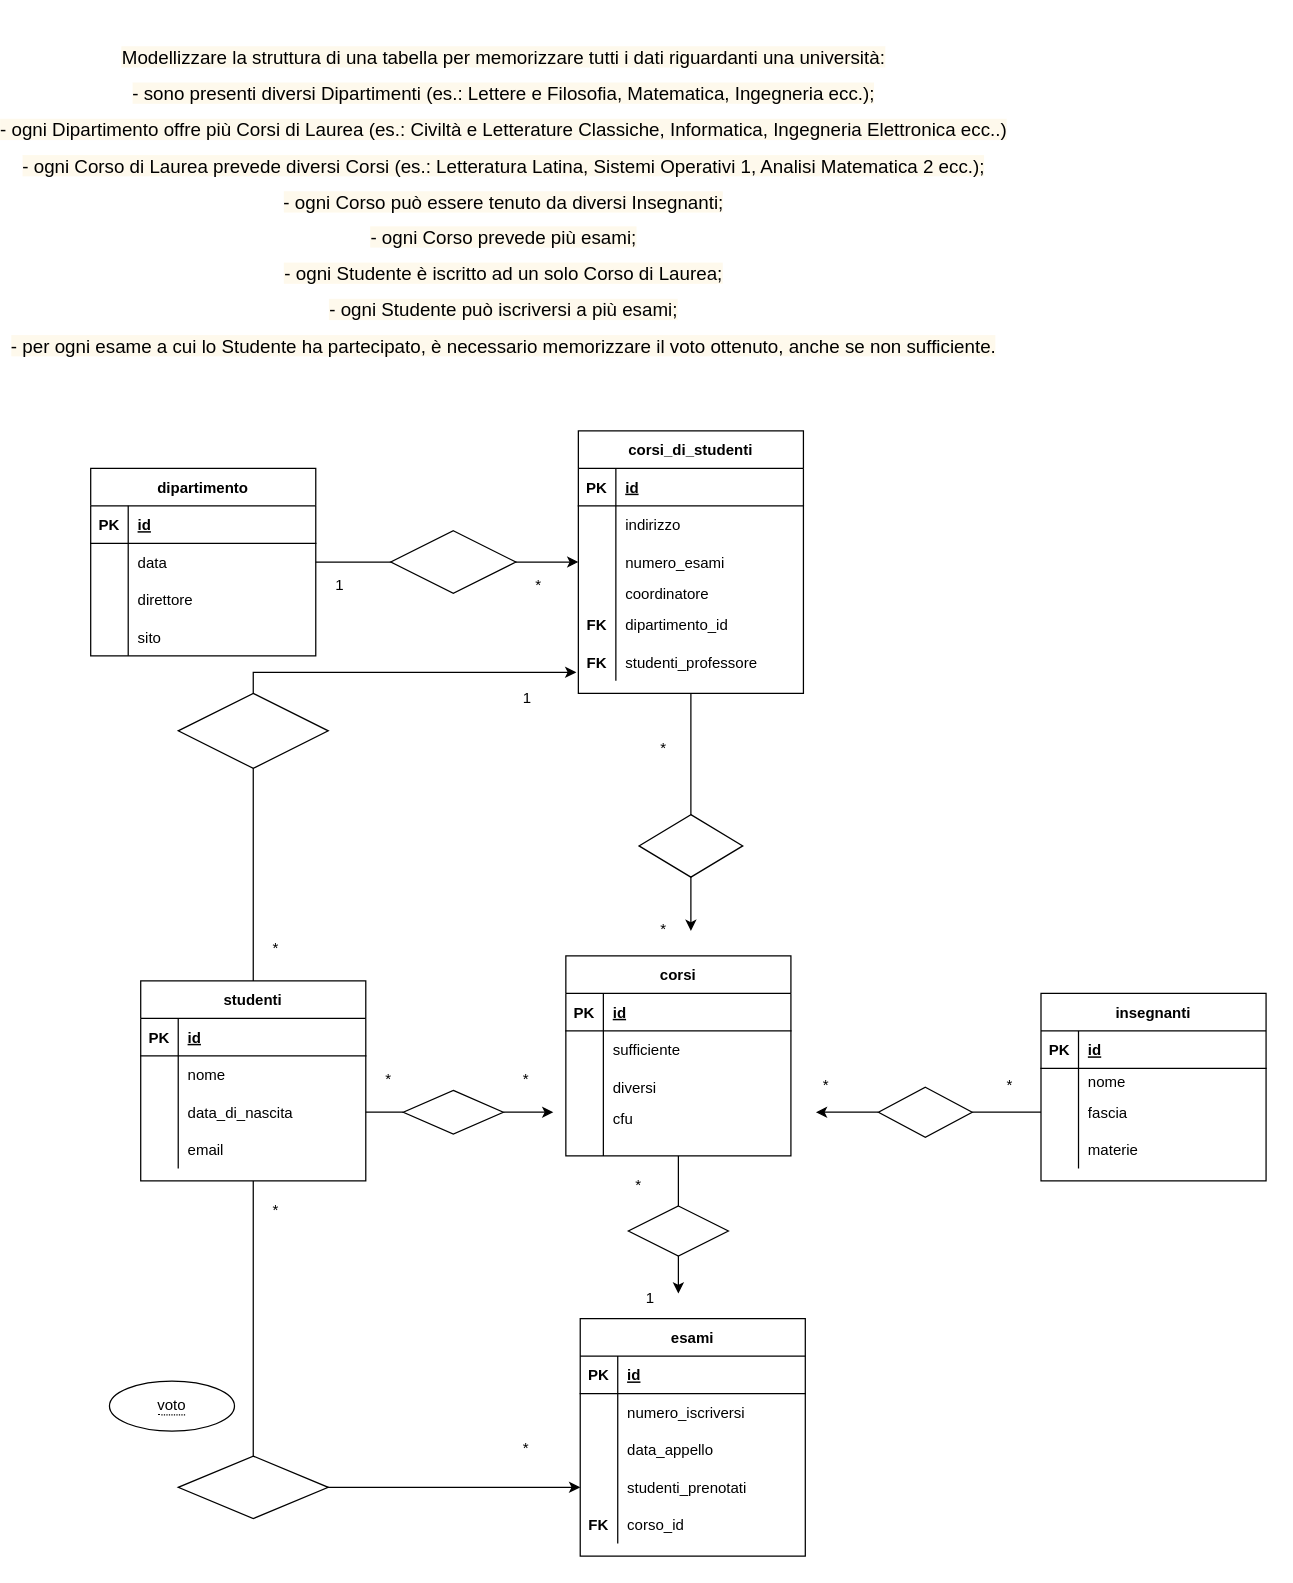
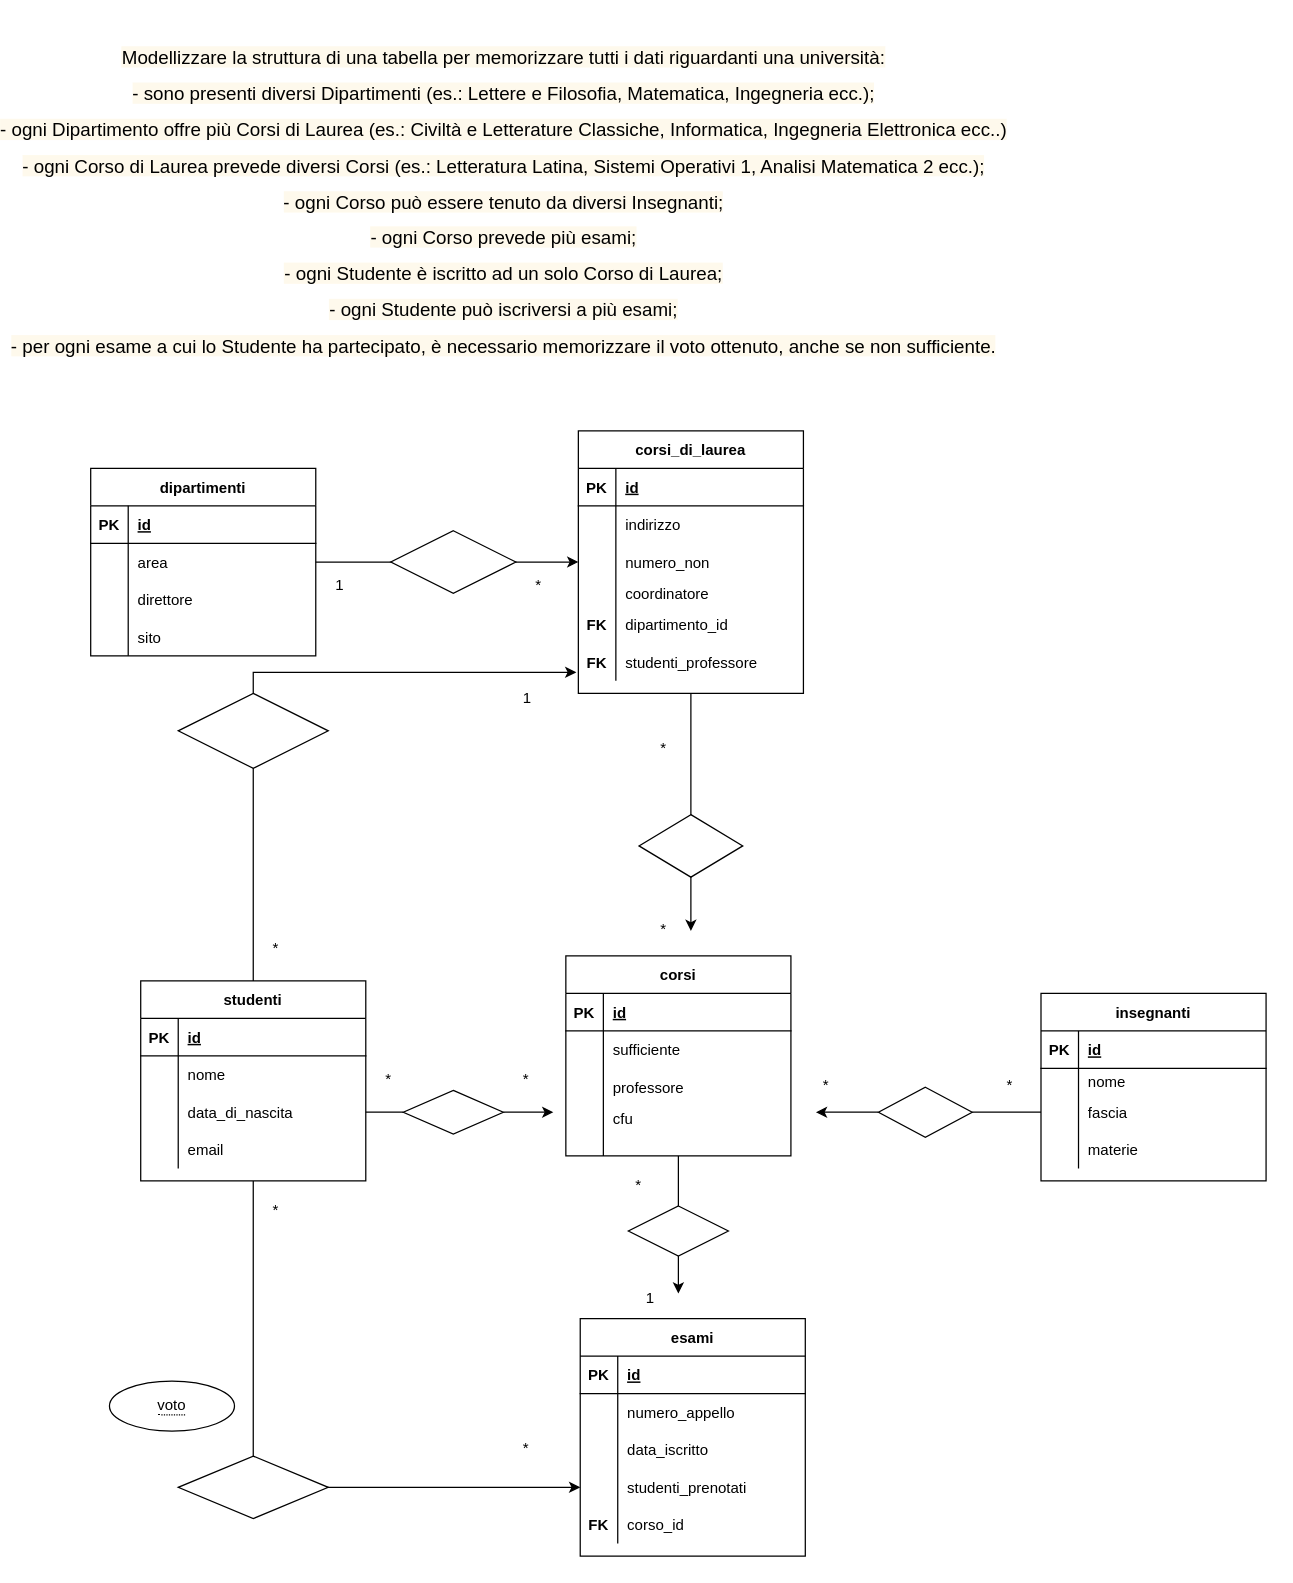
node "corsi_di_studenti": label "corsi_di_studenti" -> "corsi_di_laurea"
node "dipartimento": label "dipartimento" -> "dipartimenti"
node "data": label "data" -> "area"
node "numero_esami": label "numero_esami" -> "numero_non"
node "diversi": label "diversi" -> "professore"
node "numero_iscriversi": label "numero_iscriversi" -> "numero_appello"
node "data_appello": label "data_appello" -> "data_iscritto"
